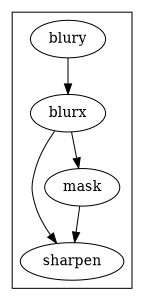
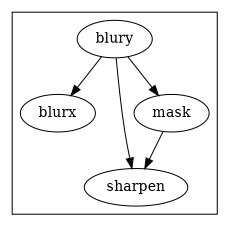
edge "blurx" -> "mask": now "blury" -> "mask"
edge "blurx" -> "sharpen": now "blury" -> "sharpen"
